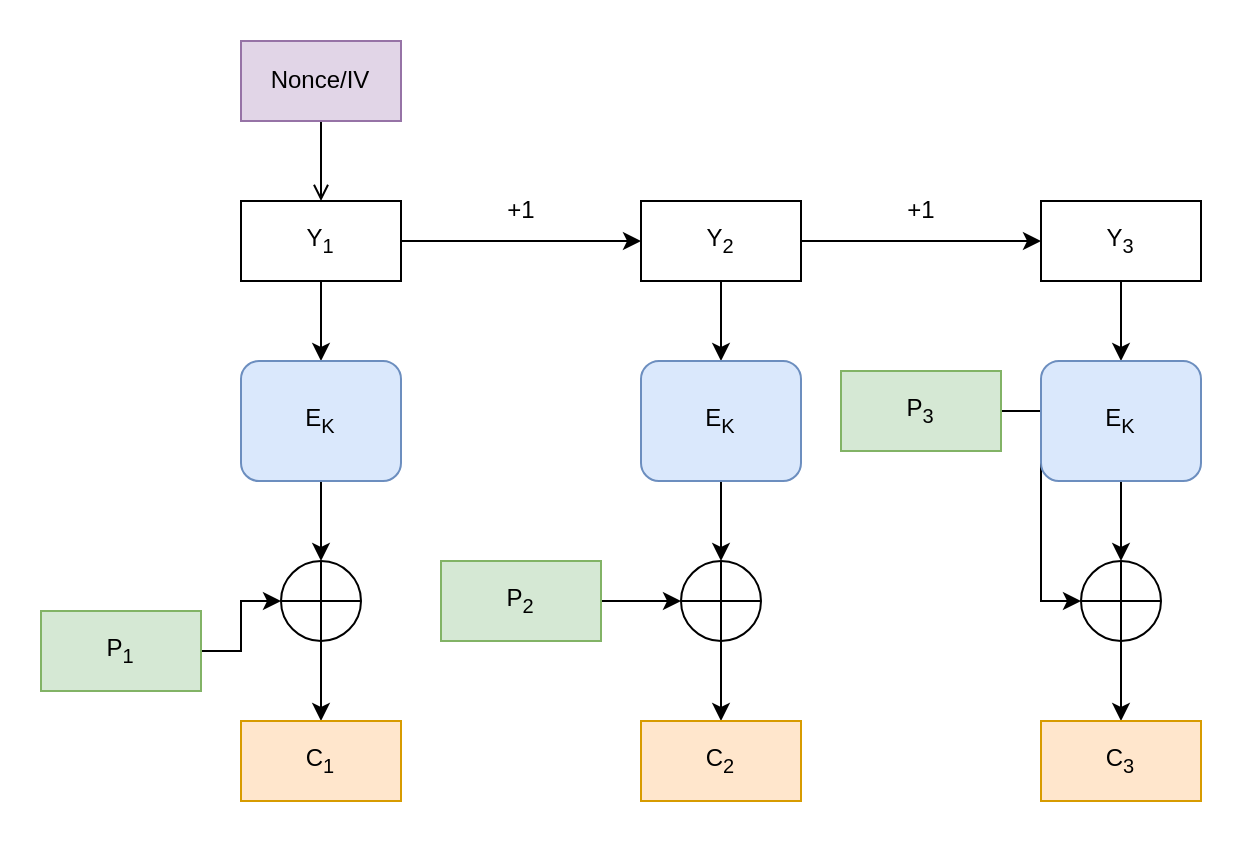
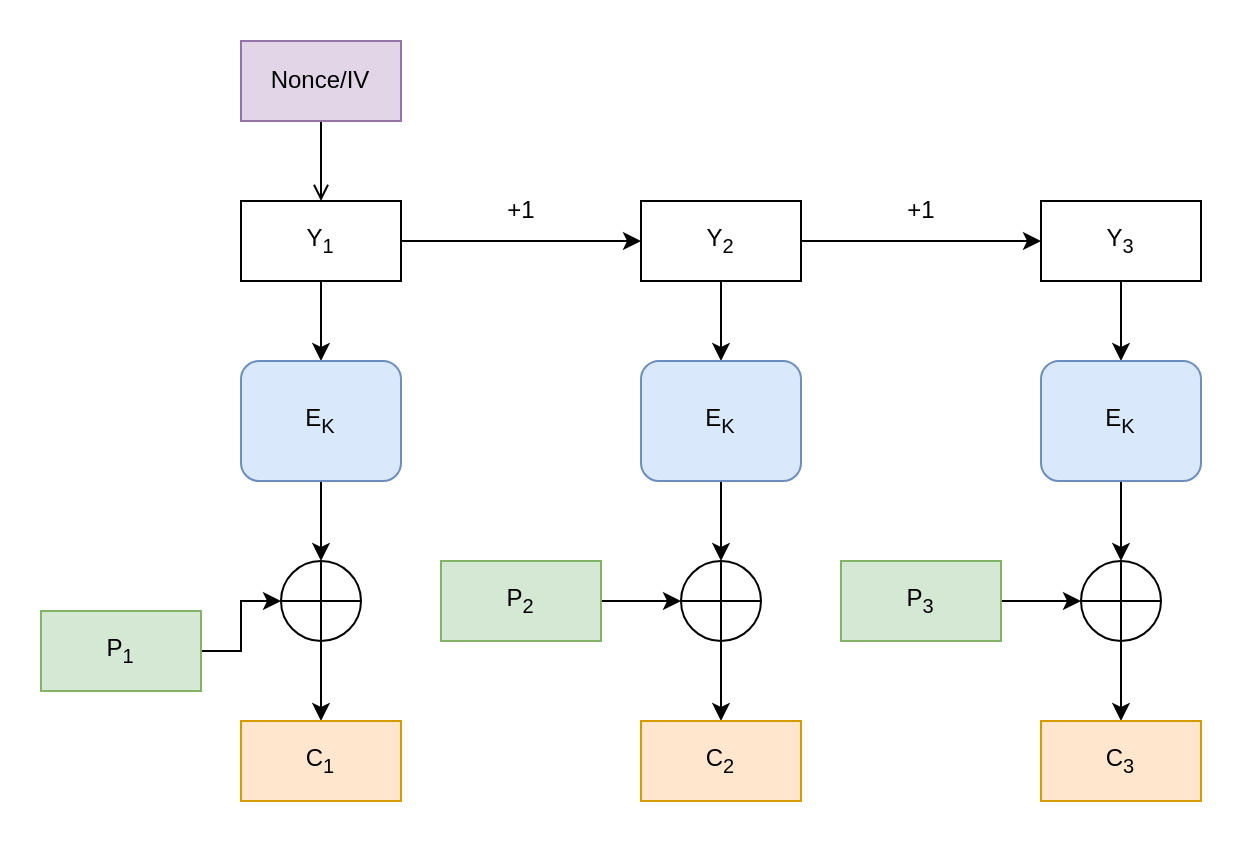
node "P3": moved (921, 411) -> (921, 601)
